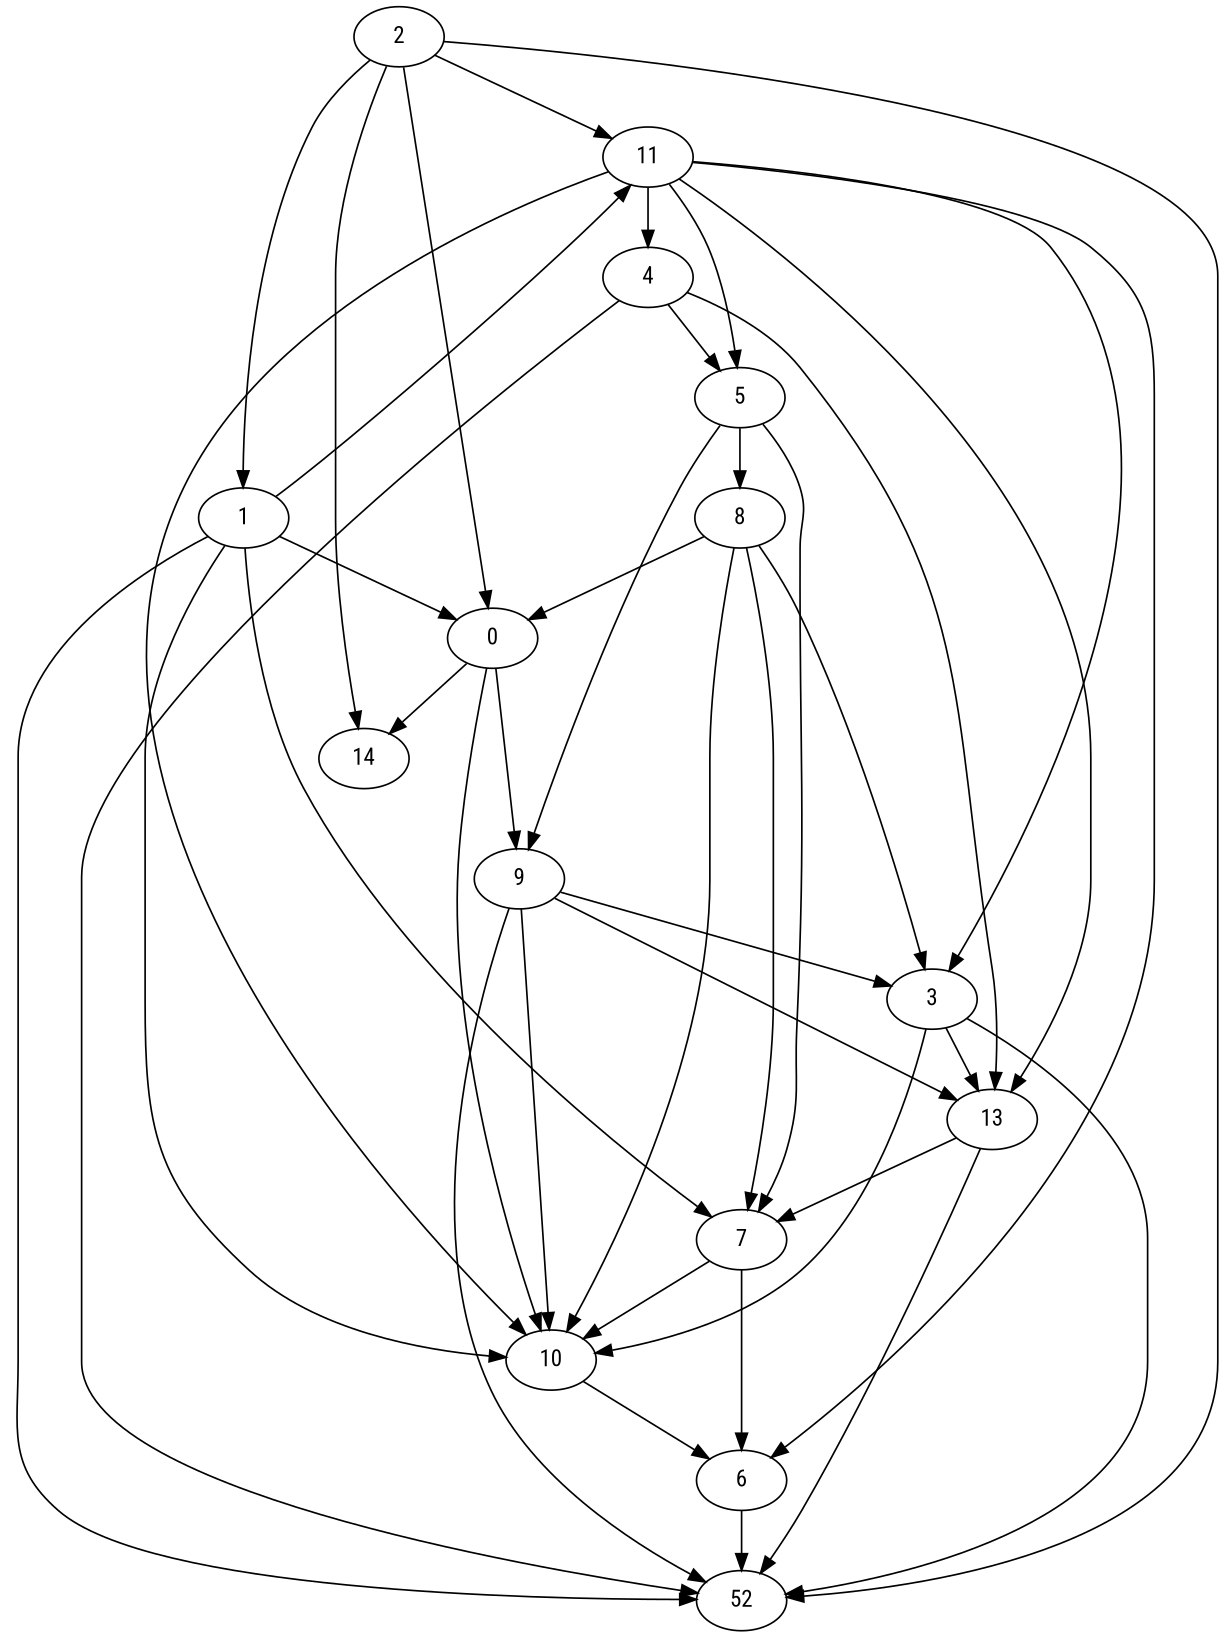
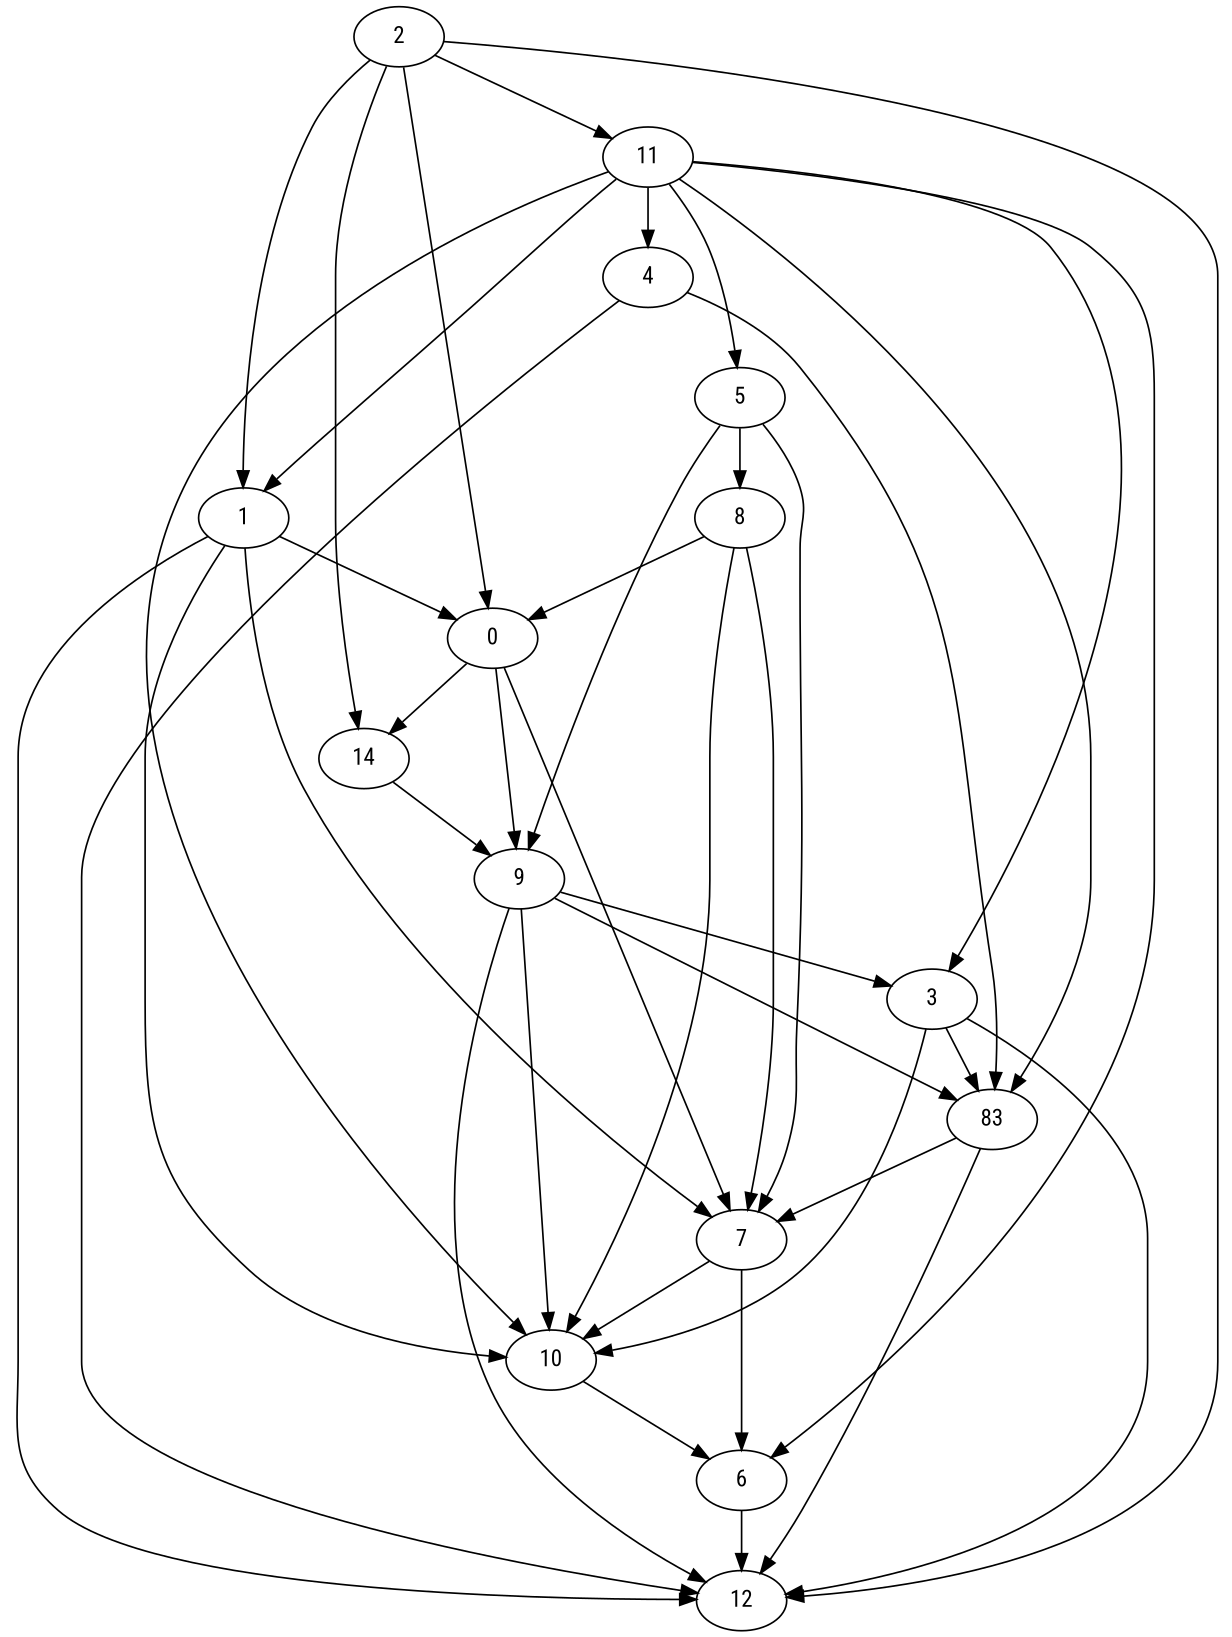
edge "4" -> "5": removed
edge "1" -> "11": reversed
edge "8" -> "3": removed
edge "14" -> "9": added
edge "0" -> "10": now "0" -> "7"
node "13": label "13" -> "83"
node "52": label "52" -> "12"
